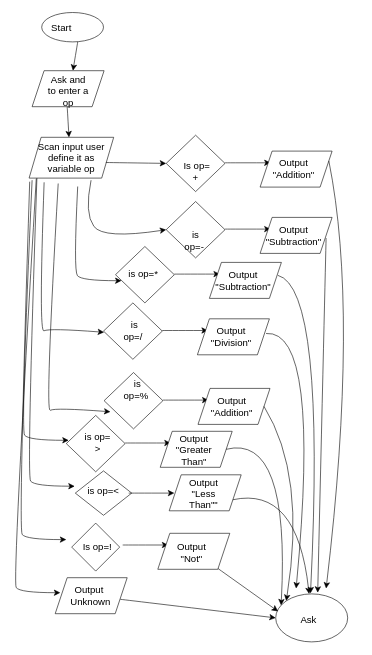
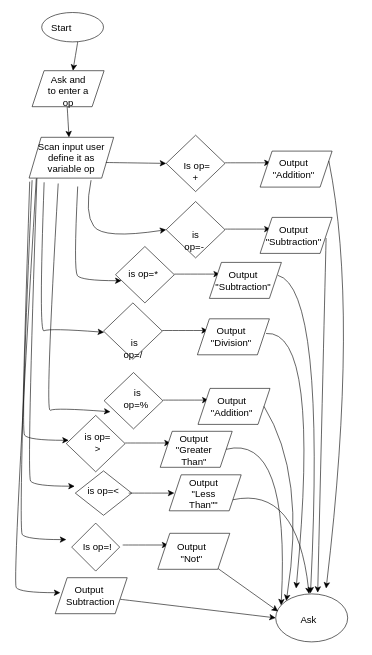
node "is op=/": moved (133, 331) -> (133, 349)
node "is op=%": moved (136, 390) -> (136, 399)
node "Output Unknown": label "Output Unknown" -> "Output Subtraction"
